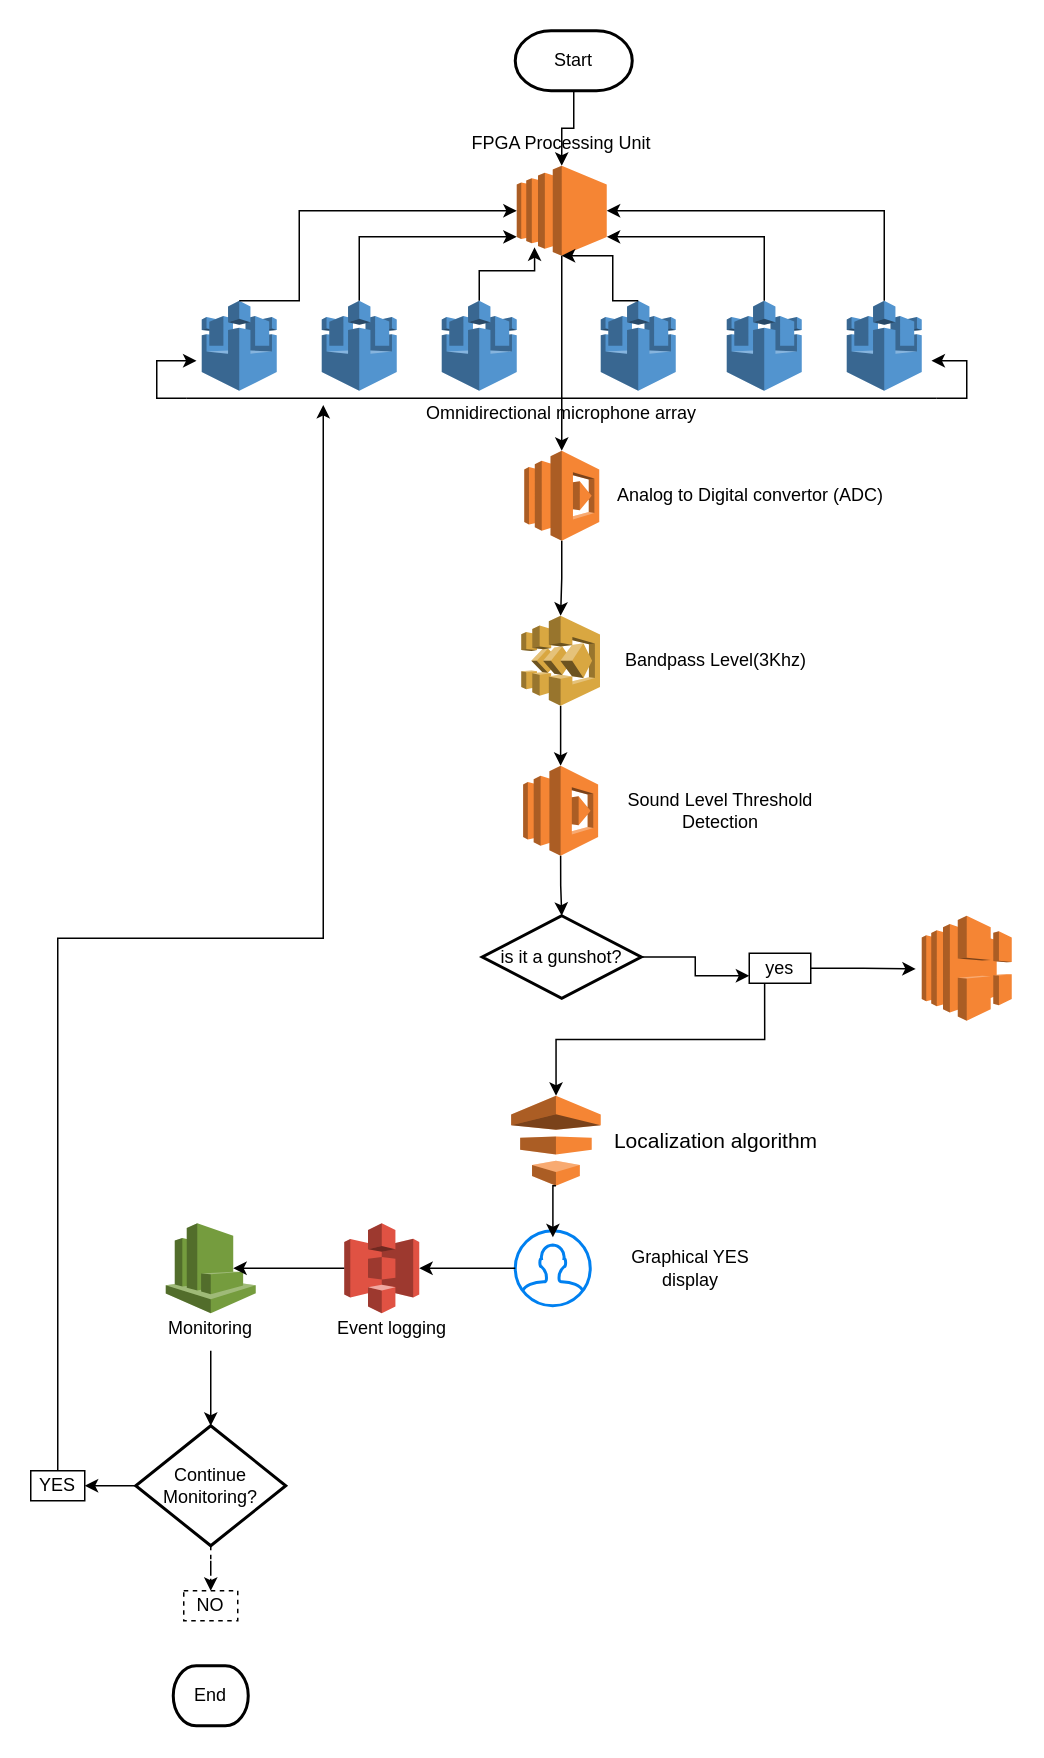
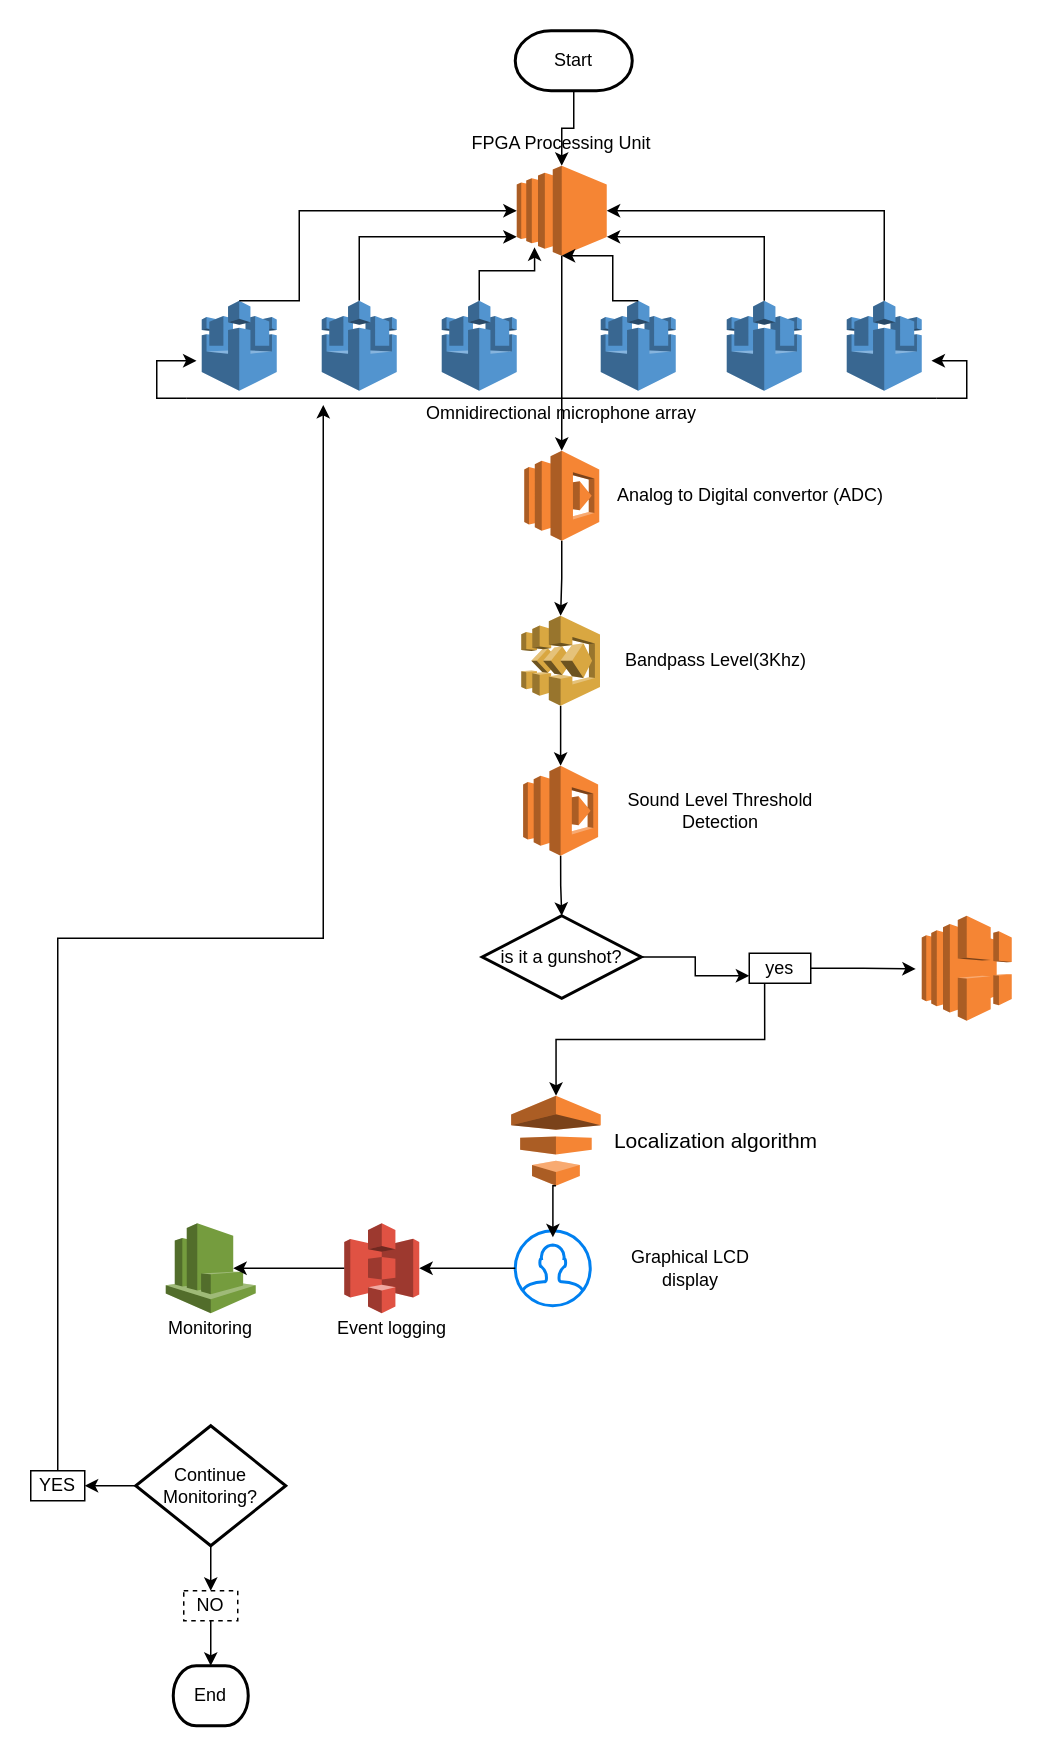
node "Graphical YES display": label "Graphical YES display" -> "Graphical LCD display"
edge "Monitoring" -> "Continue Monitoring?": removed
edge "Continue Monitoring?" -> "NO": style dashed -> solid
edge "NO" -> "End": added
